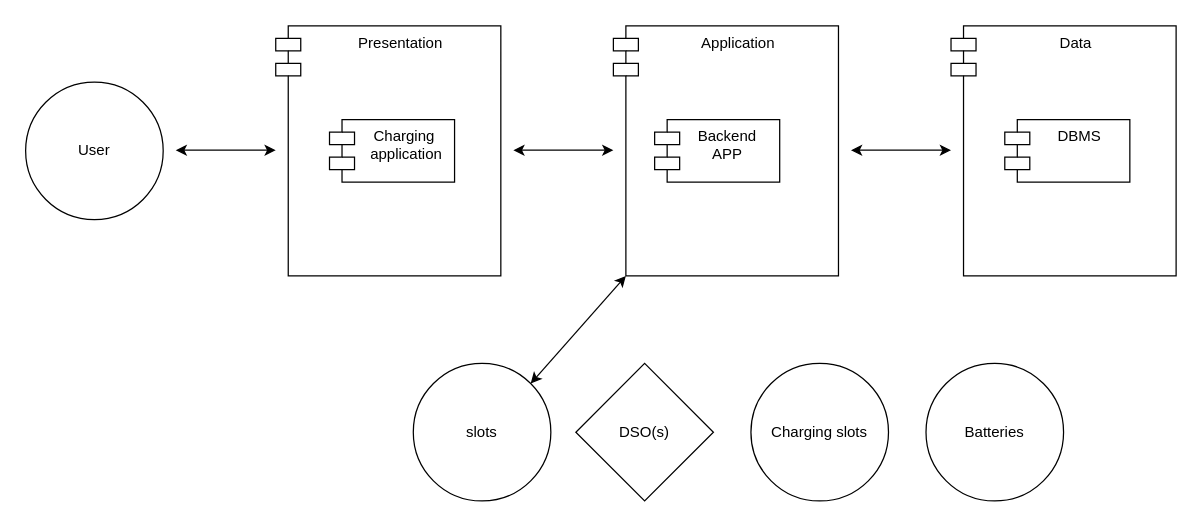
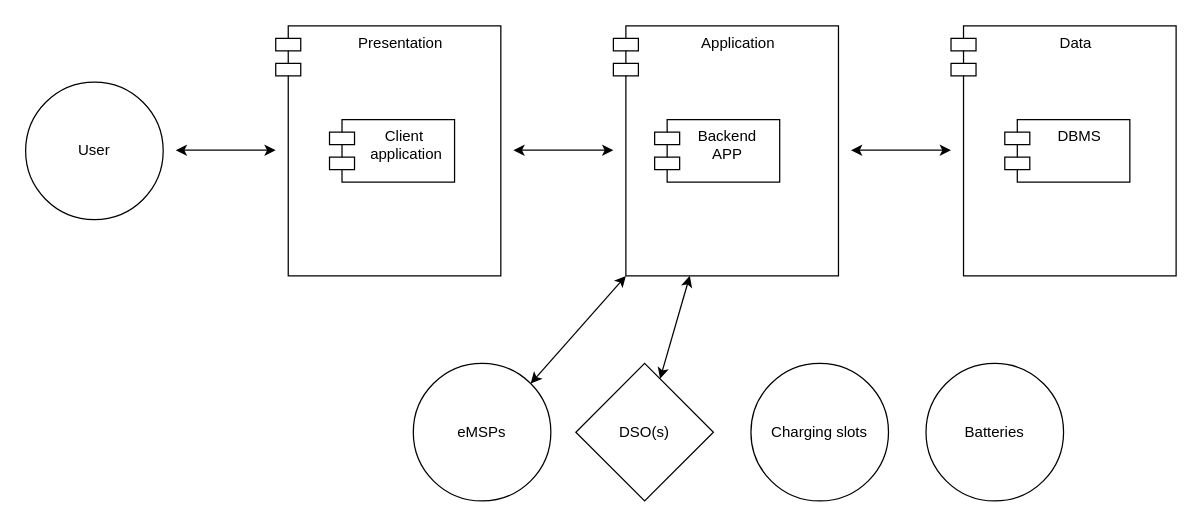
node "Charging application": label "Charging application" -> "Client application"
edge "Application" -- "DSO(s)": added
node "slots": label "slots" -> "eMSPs"
